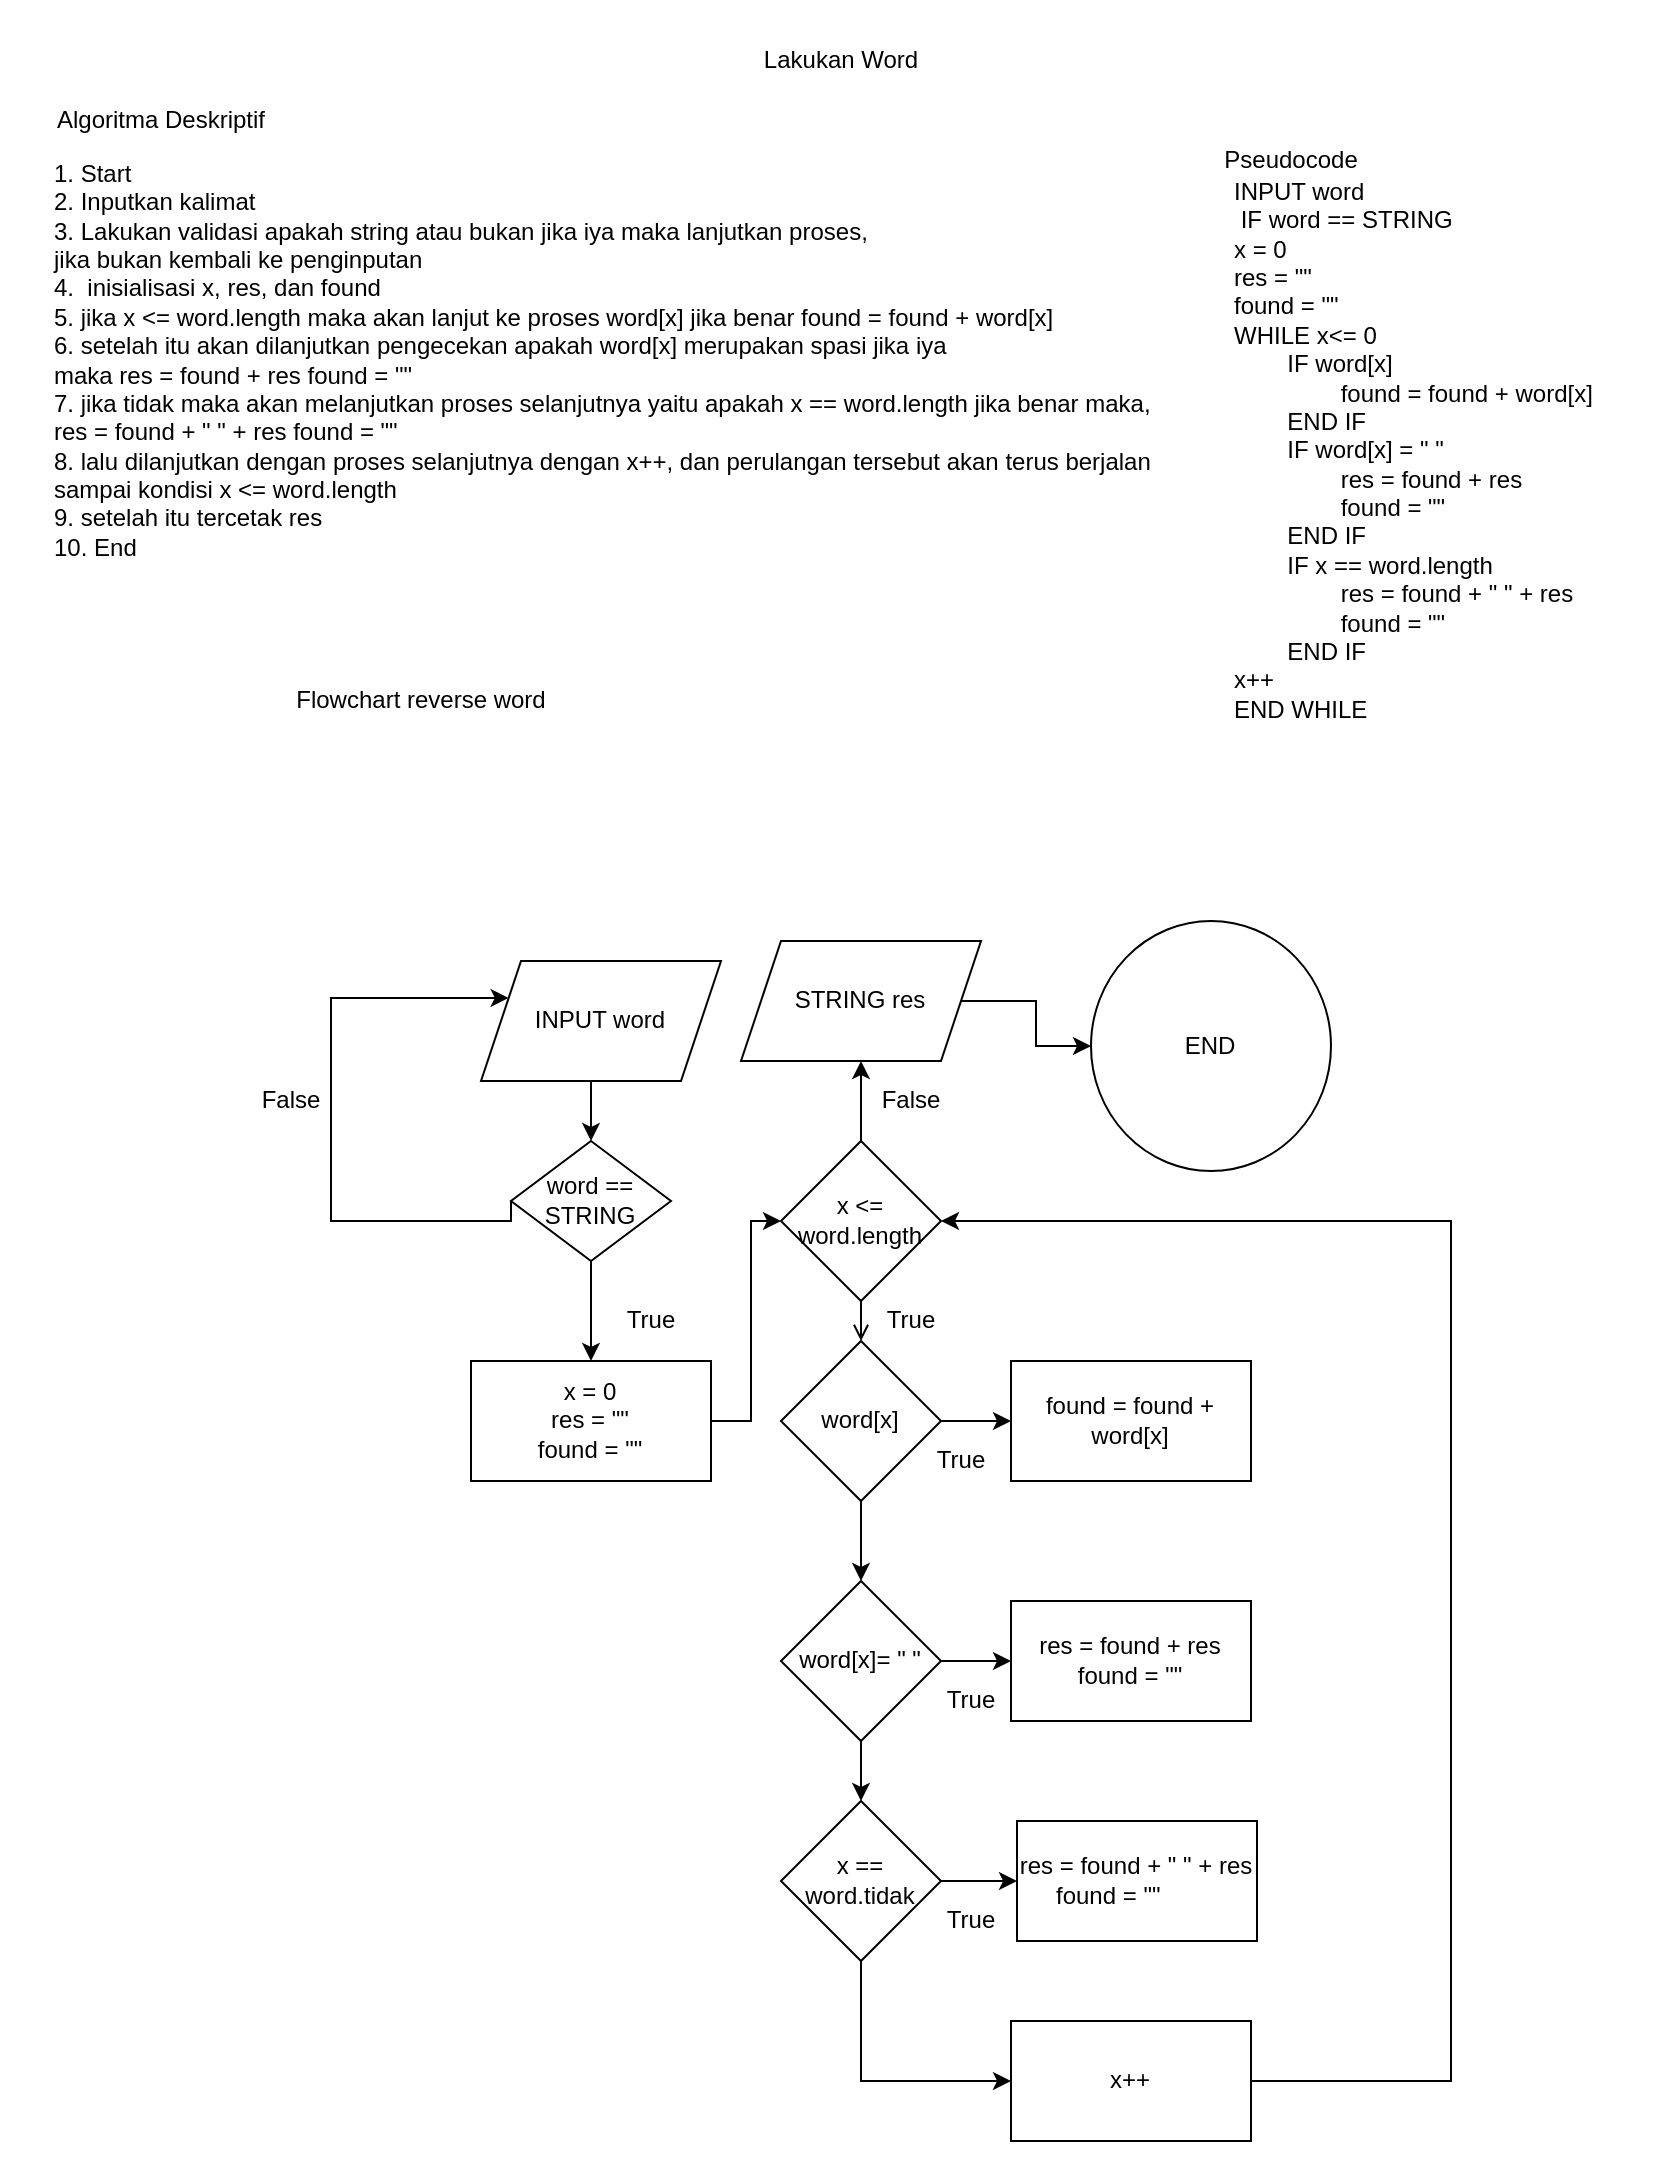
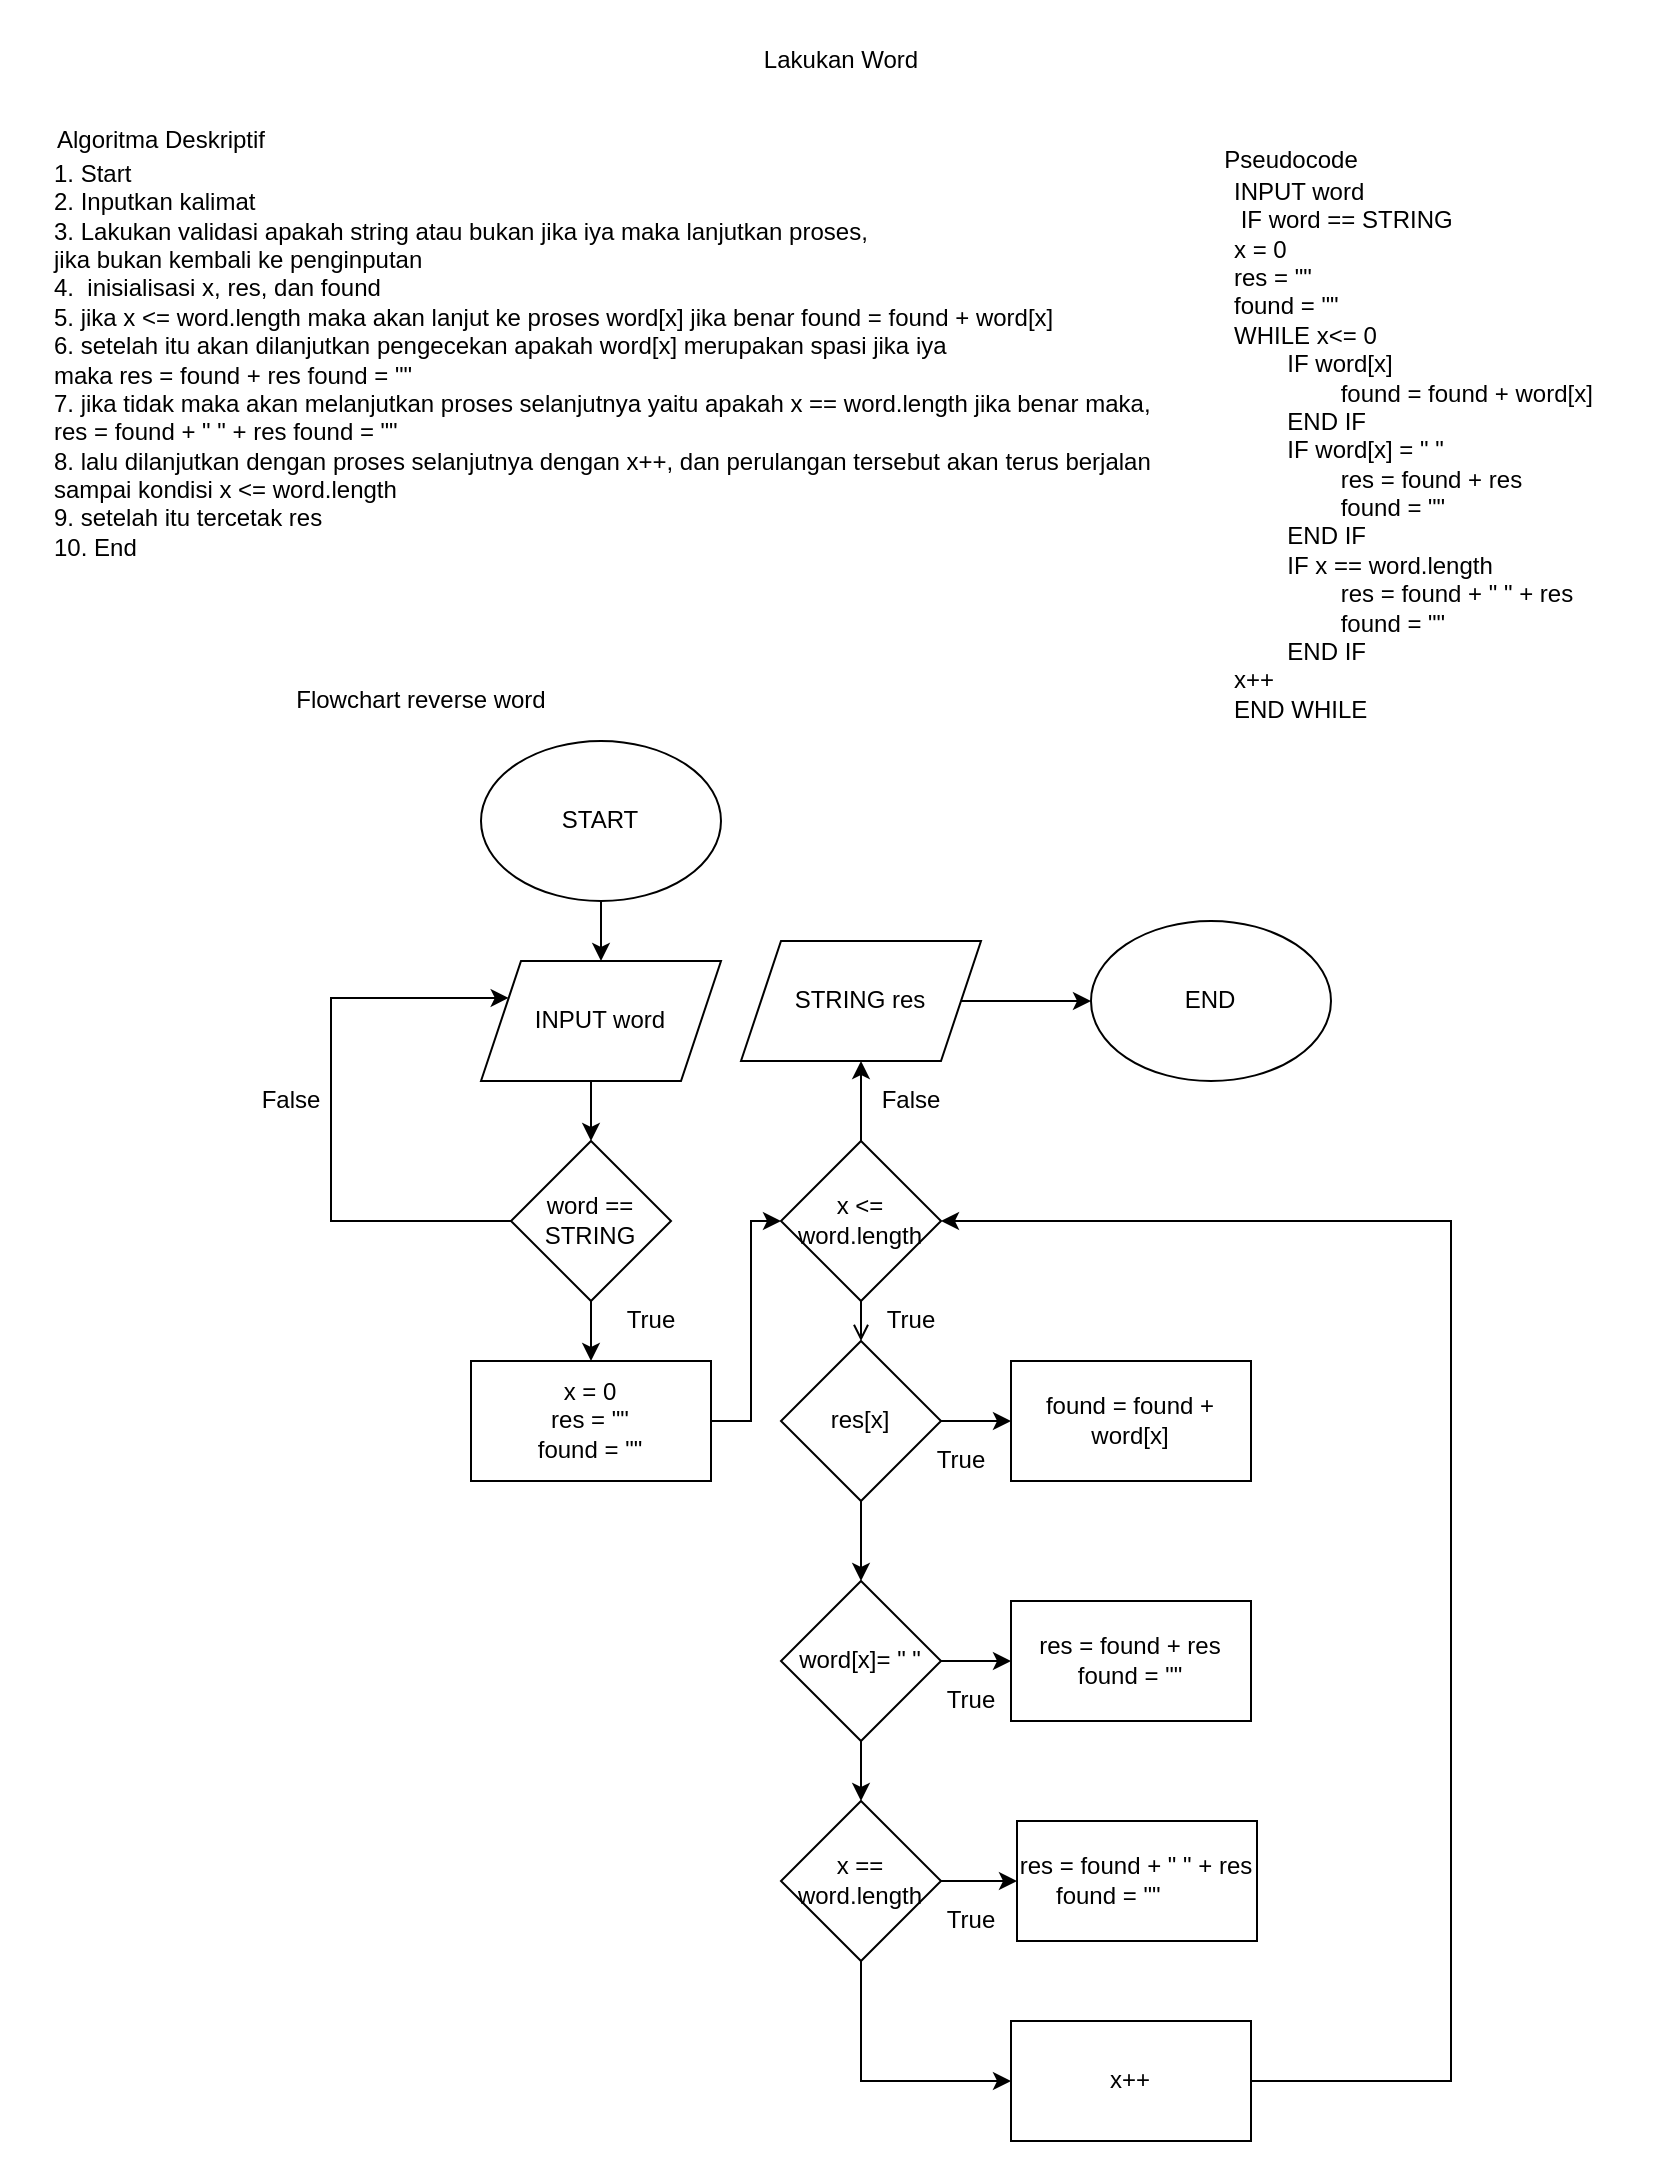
node "Algoritma Deskriptif": moved (161, 121) -> (161, 141)
node "START": added
edge "START" -> "INPUT word": added
node "END": size 240x250 -> 240x160
node "word == STRING": size 160x120 -> 160x160
node "word[x]": label "word[x]" -> "res[x]"
node "x == word.tidak": label "x == word.tidak" -> "x == word.length"
